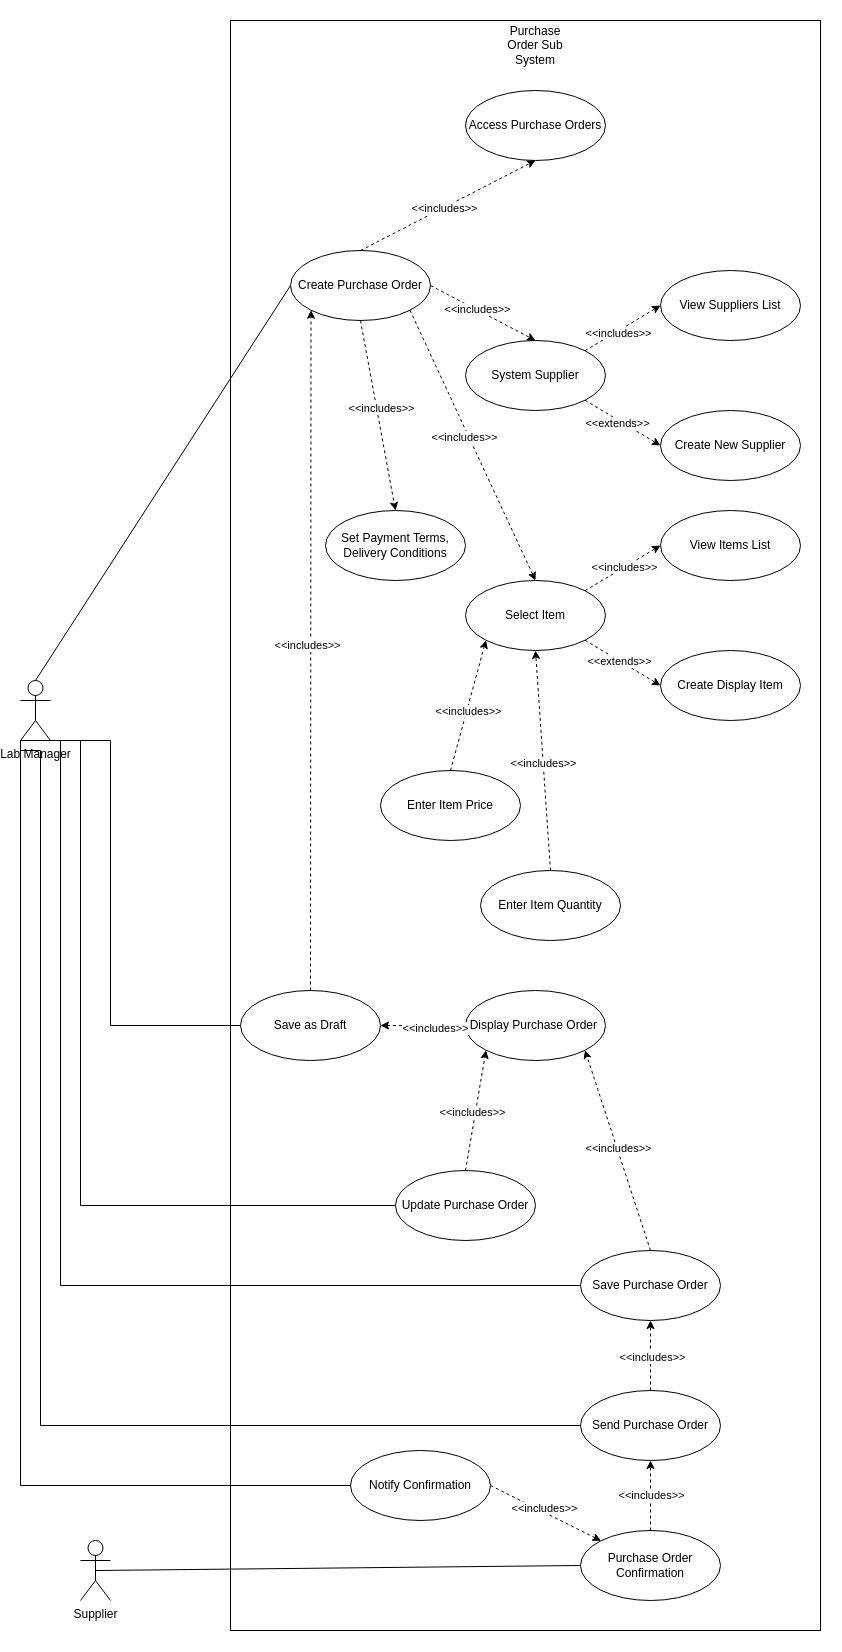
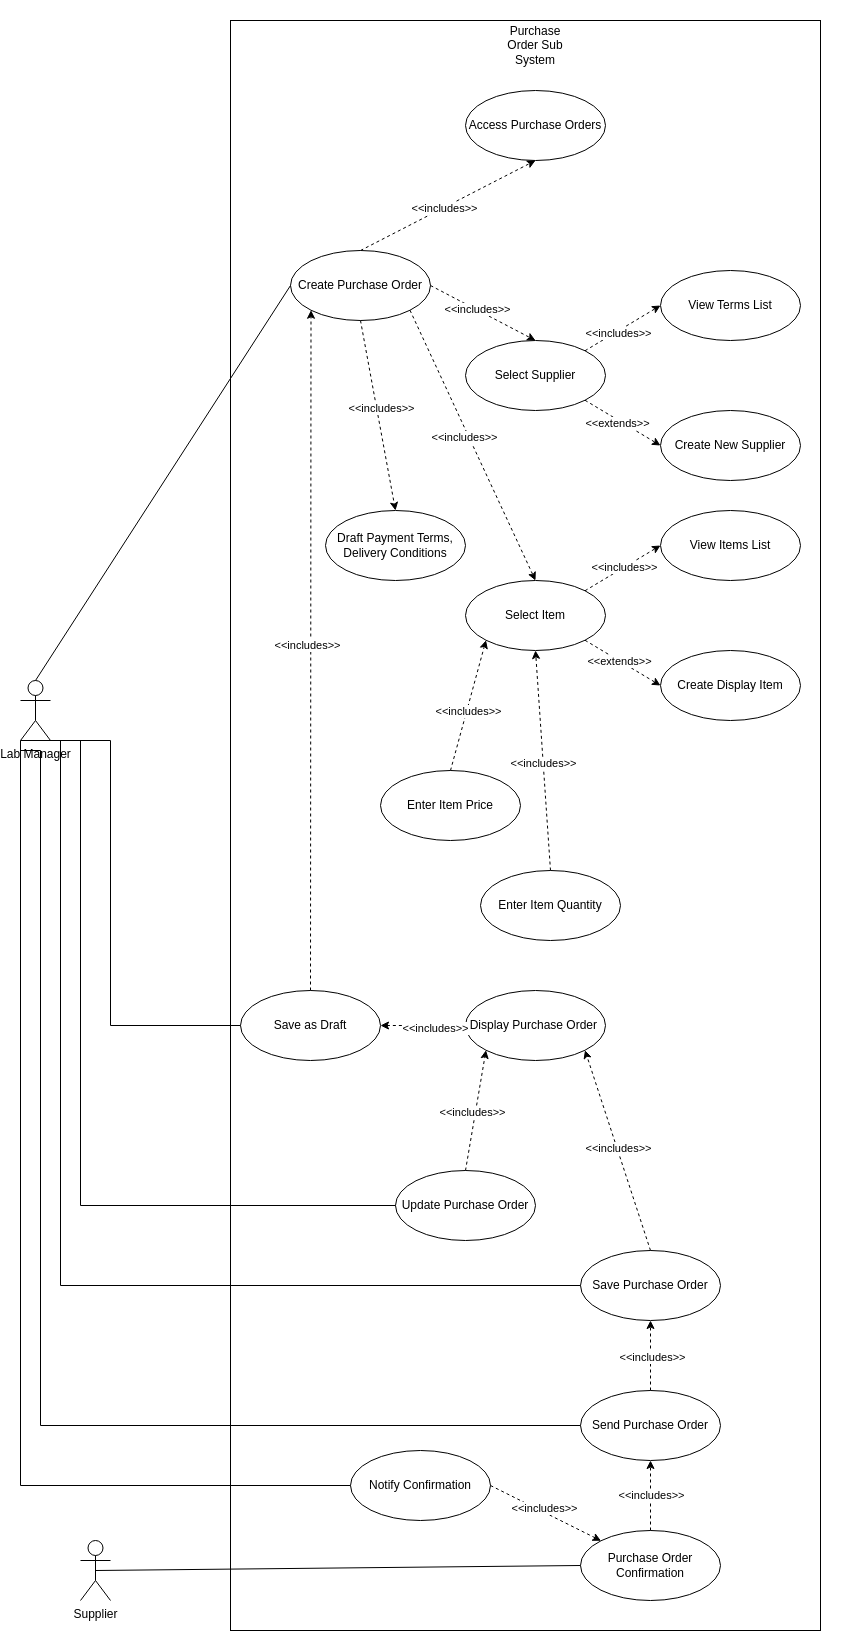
node "View Suppliers List": label "View Suppliers List" -> "View Terms List"
node "System Supplier": label "System Supplier" -> "Select Supplier"
node "Set Payment Terms, Delivery Conditions": label "Set Payment Terms, Delivery Conditions" -> "Draft Payment Terms, Delivery Conditions"
